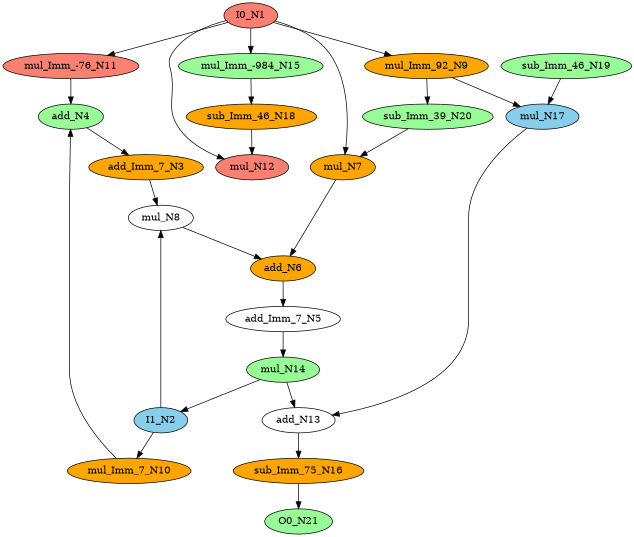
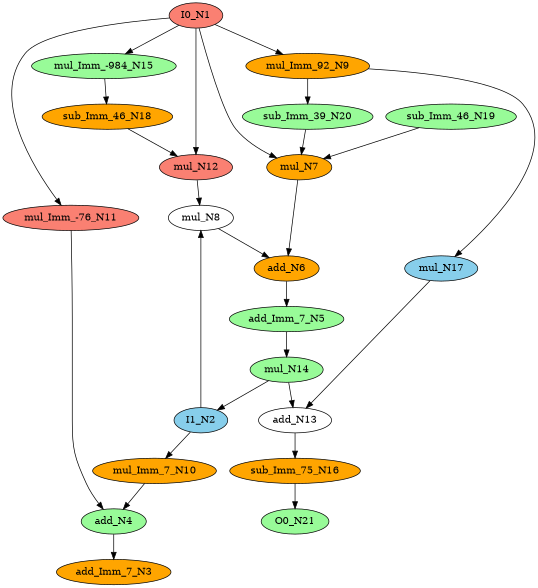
edge "sub_Imm_46_N19" -> "mul_N17": now "sub_Imm_46_N19" -> "mul_N7"
edge "add_Imm_7_N3" -> "mul_N8": now "mul_N12" -> "mul_N8"
node "add_Imm_7_N5": fillcolor white -> palegreen
